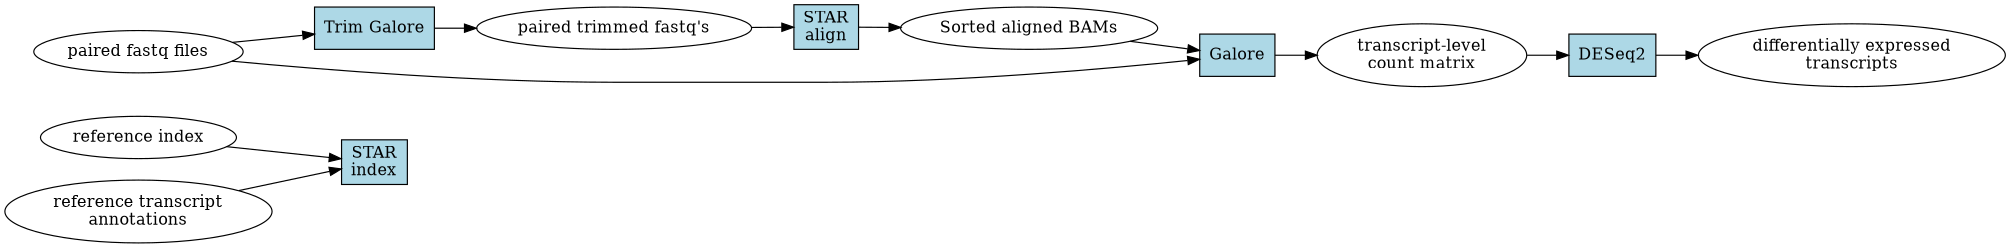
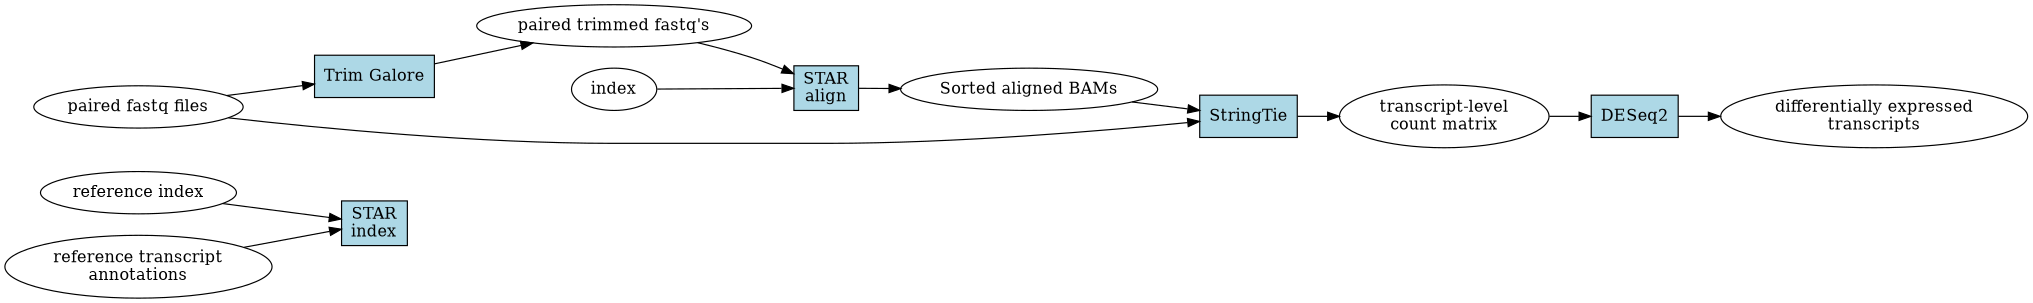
node "Galore": label "Galore" -> "StringTie"
node "index": added
